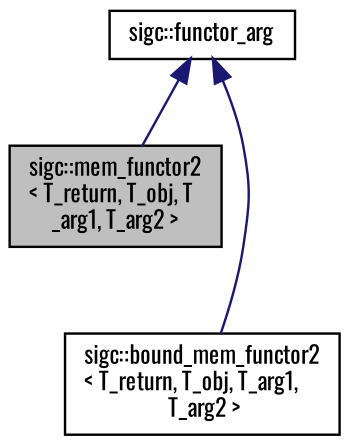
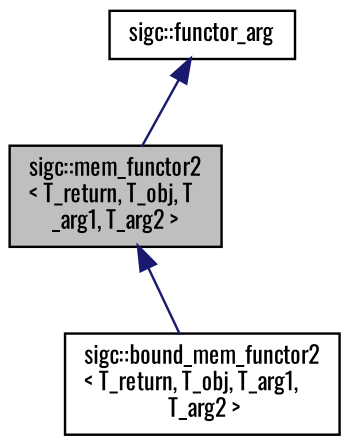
edge "sigc::bound_mem_functor2 < T_return, T_obj, T_arg1, T_arg2 >" -> "sigc::functor_arg": now "sigc::bound_mem_functor2 < T_return, T_obj, T_arg1, T_arg2 >" -> "sigc::mem_functor2 < T_return, T_obj, T _arg1, T_arg2 >"
